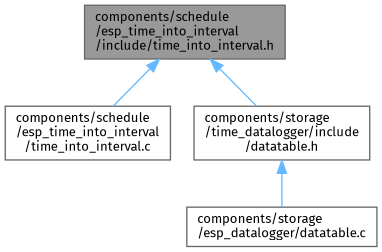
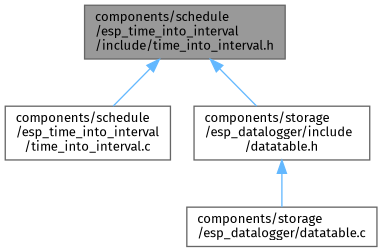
node "components/storage /time_datalogger/include /datatable.h": label "components/storage /time_datalogger/include /datatable.h" -> "components/storage /esp_datalogger/include /datatable.h"
